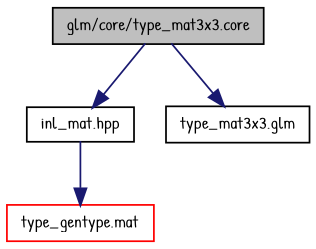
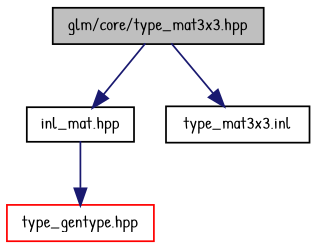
node "glm/core/type_mat3x3.core": label "glm/core/type_mat3x3.core" -> "glm/core/type_mat3x3.hpp"
node "type_mat3x3.glm": label "type_mat3x3.glm" -> "type_mat3x3.inl"
node "type_gentype.mat": label "type_gentype.mat" -> "type_gentype.hpp"
